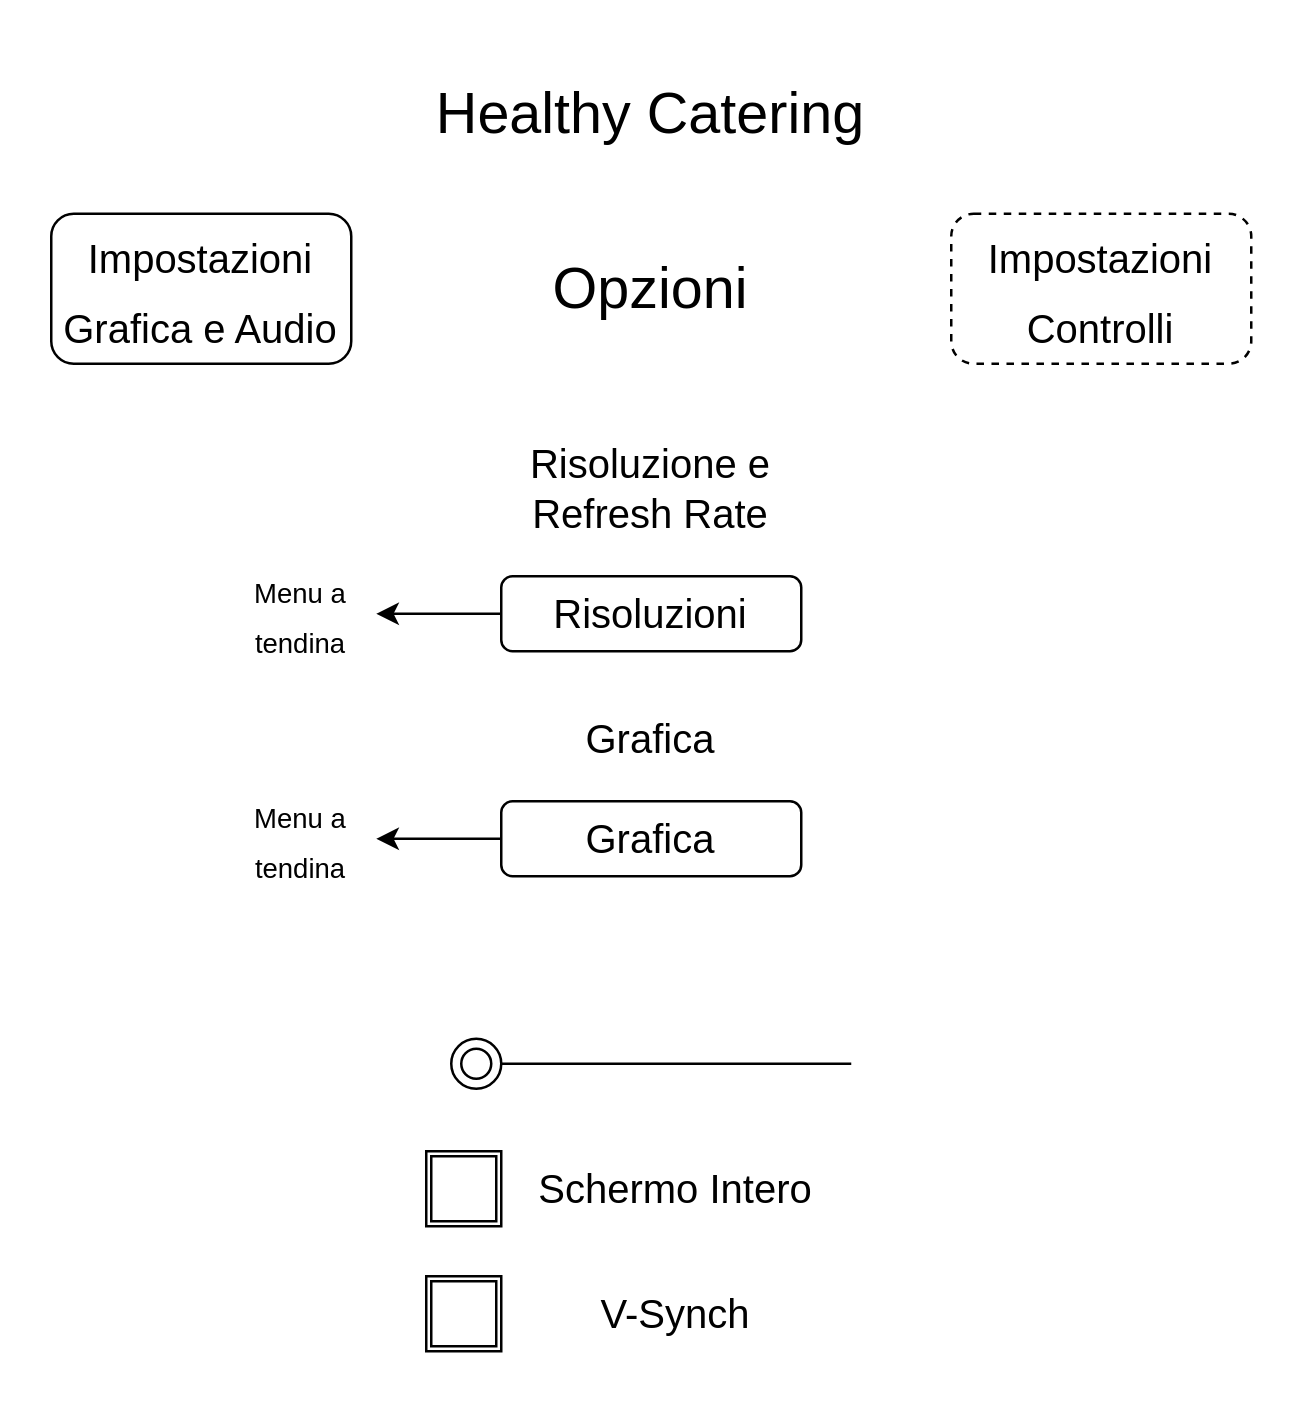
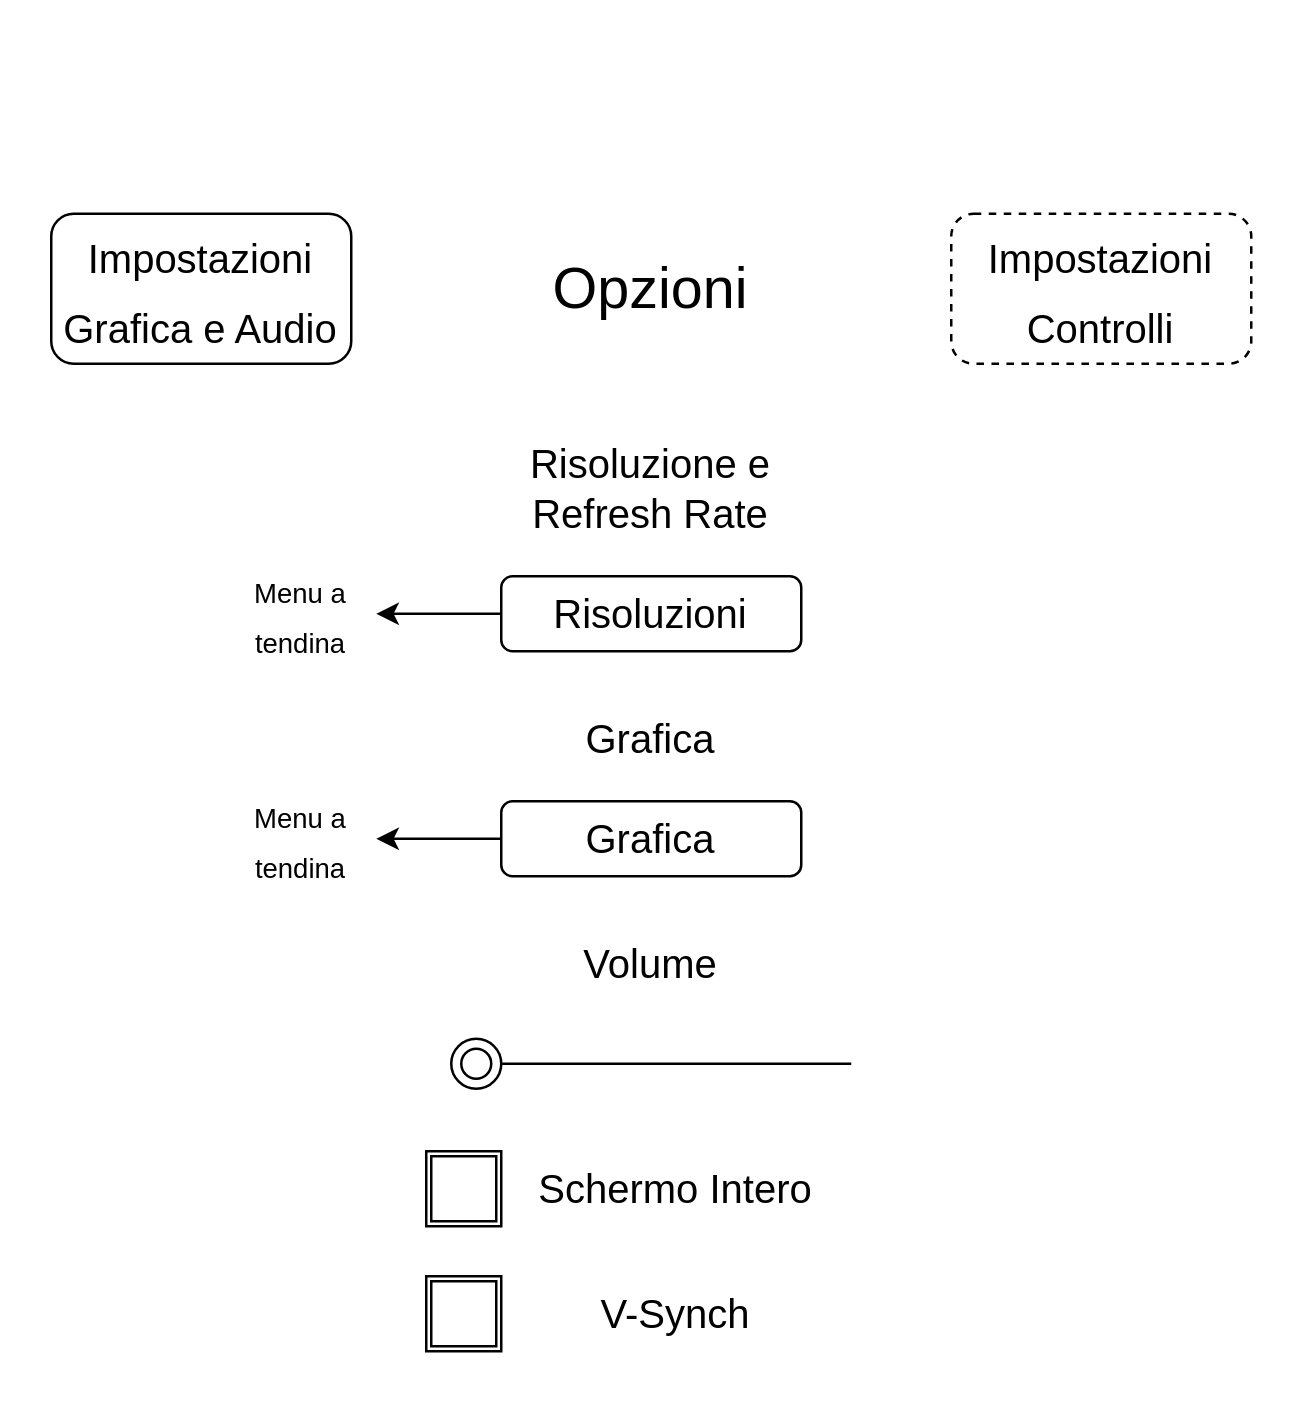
node "Healthy Catering": removed
node "Volume": added
